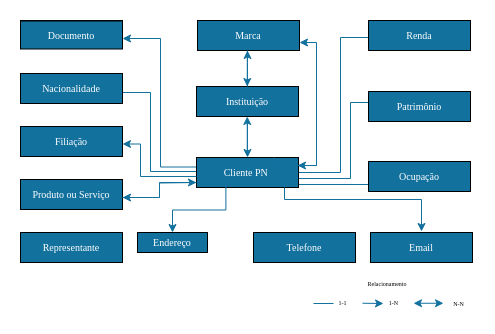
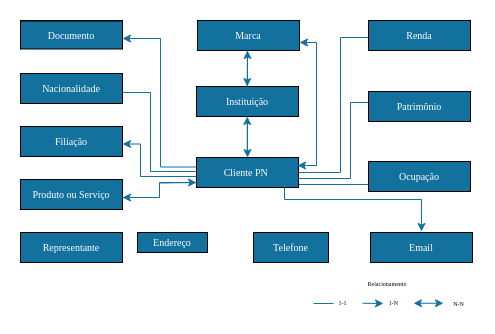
edge "Cliente PN" -> "Endereço": removed
node "Telefone": size 102x30 -> 75x30
